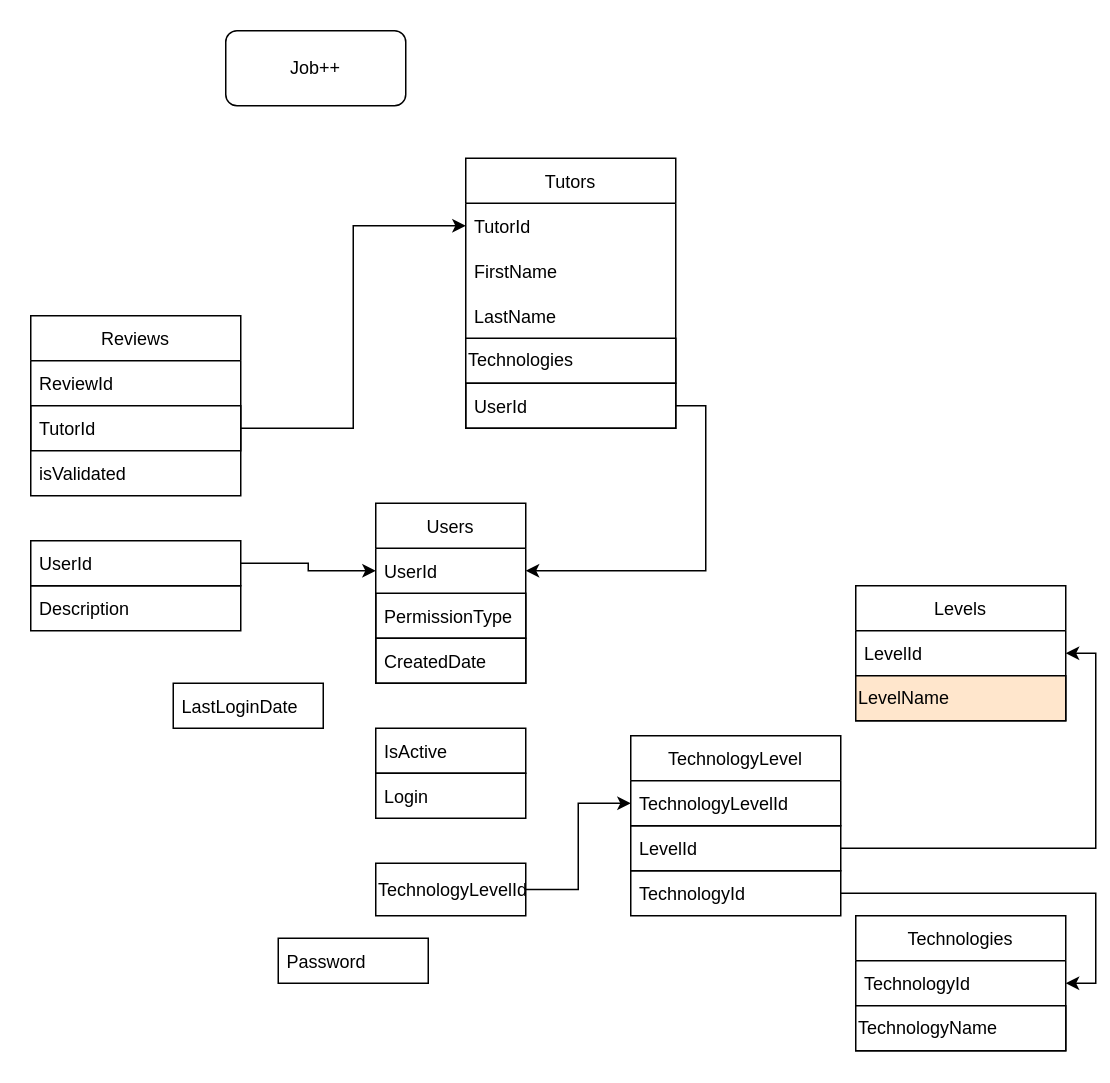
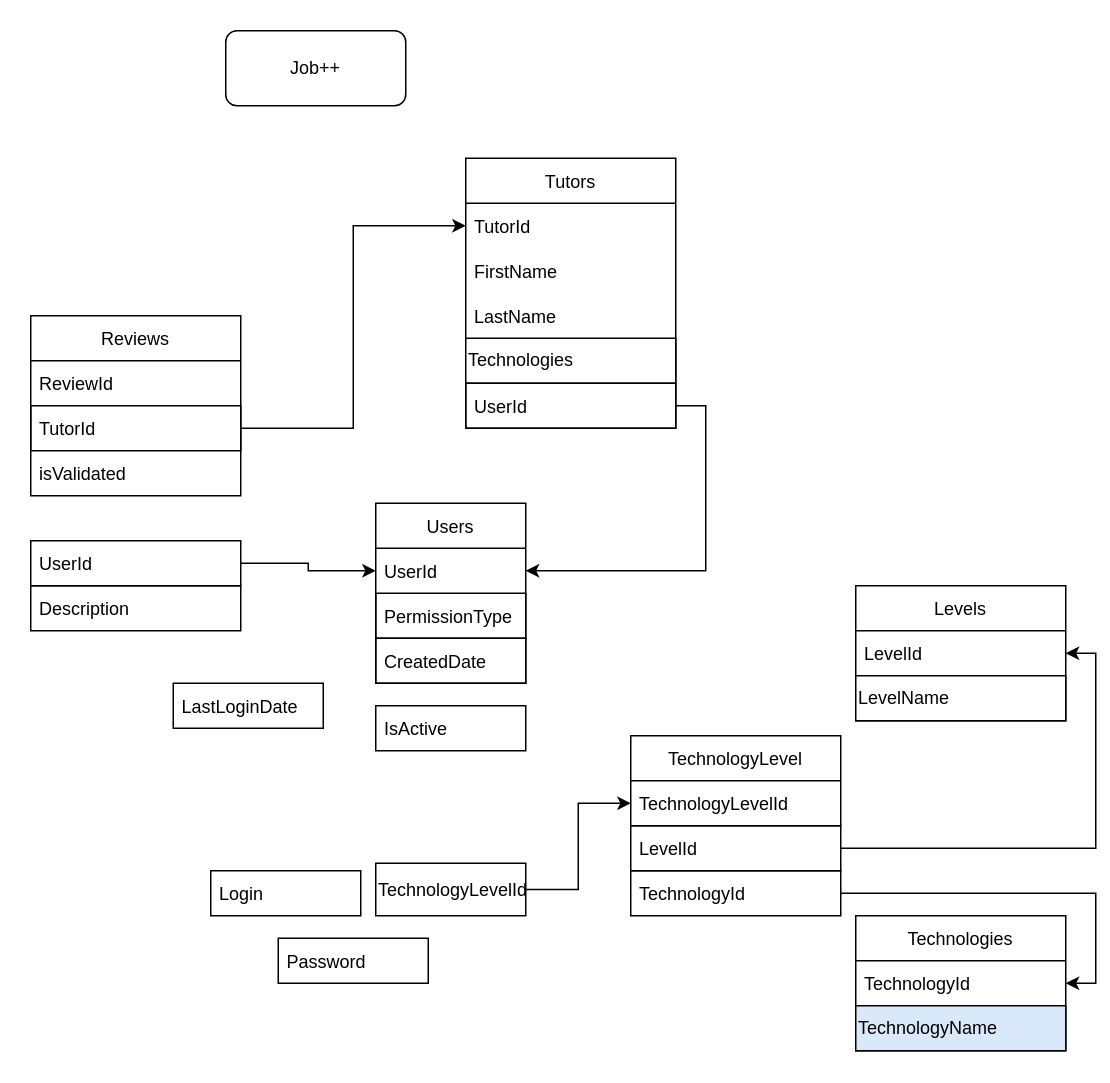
node "LevelName": fillcolor #ffe6cc -> #ffffff
node "IsActive": moved (451, 751) -> (451, 728)
node "Login": moved (451, 796) -> (286, 893)
node "TechnologyName": fillcolor #ffffff -> #dae8fc
